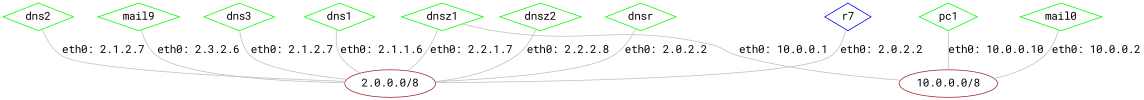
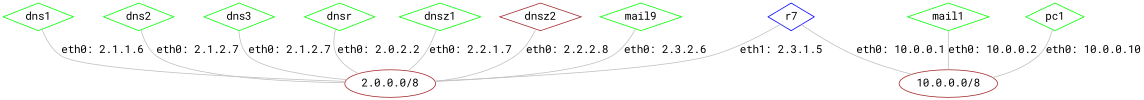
node "dnsz2": color green -> brown
node "mail0": label "mail0" -> "mail1"
edge "dnsz1" -- "10.0.0.0/8": now "r7" -- "10.0.0.0/8"
edge "r7" -- "2.0.0.0/8": label "eth0: 2.0.2.2" -> "eth1: 2.3.1.5"
